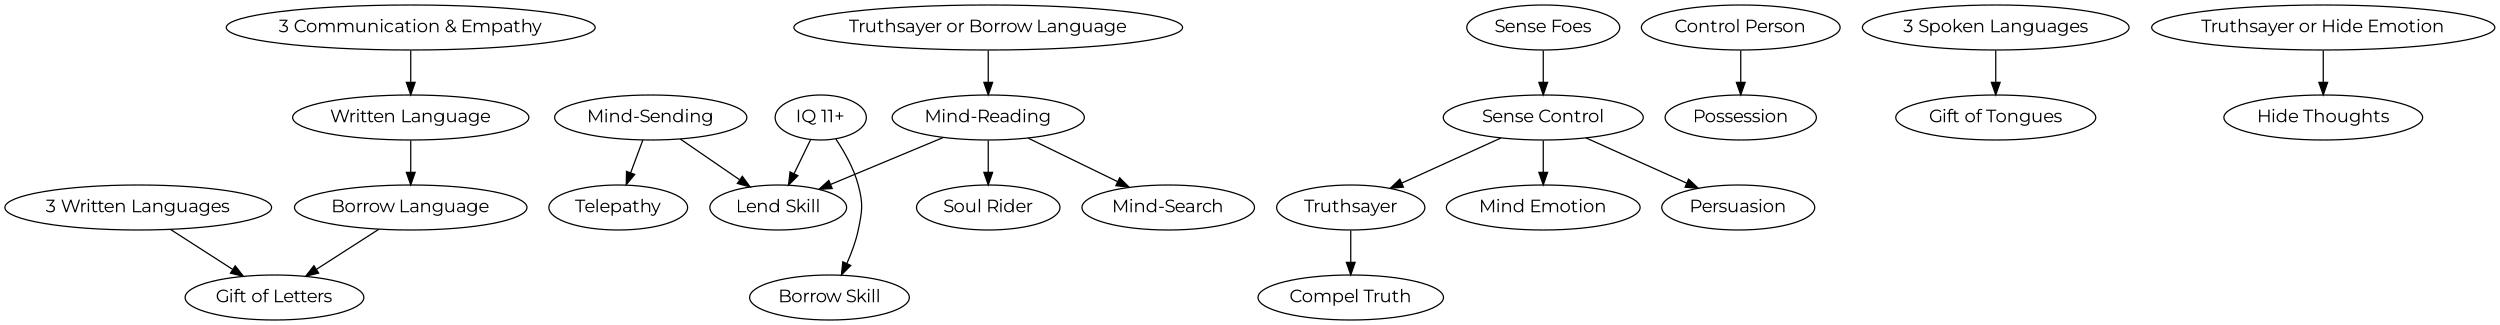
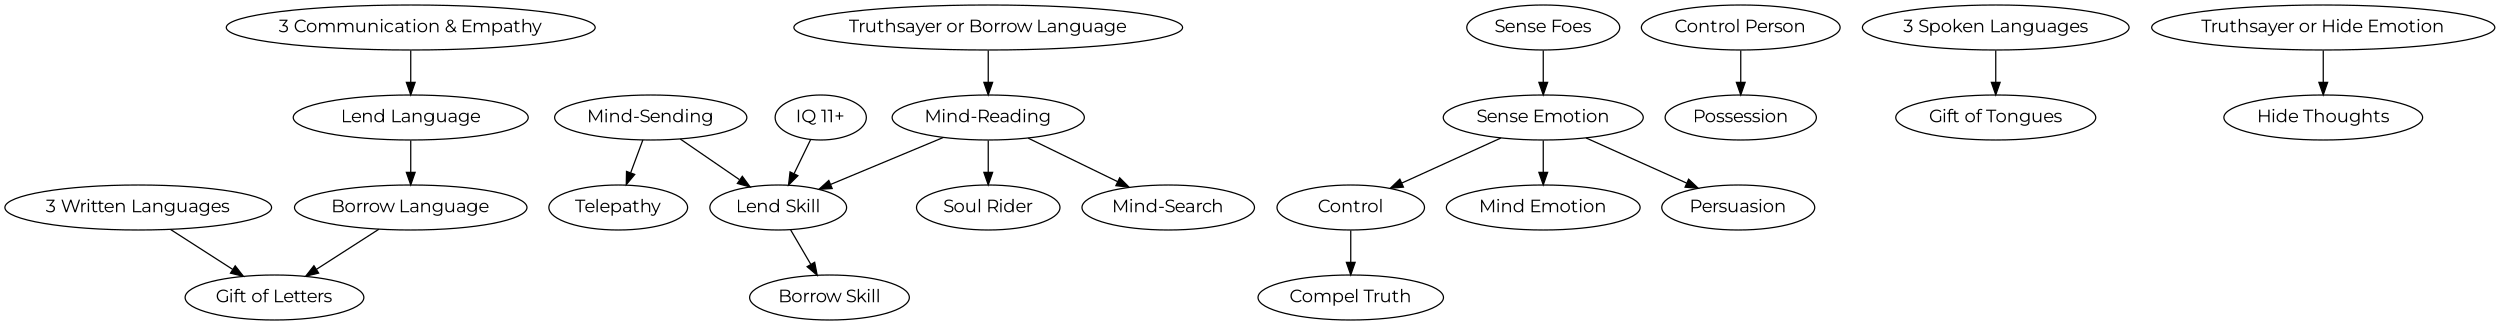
node "Written Language": label "Written Language" -> "Lend Language"
node "Sense Control": label "Sense Control" -> "Sense Emotion"
edge "IQ 11+" -> "Borrow Skill": now "Lend Skill" -> "Borrow Skill"
node "Truthsayer": label "Truthsayer" -> "Control"
